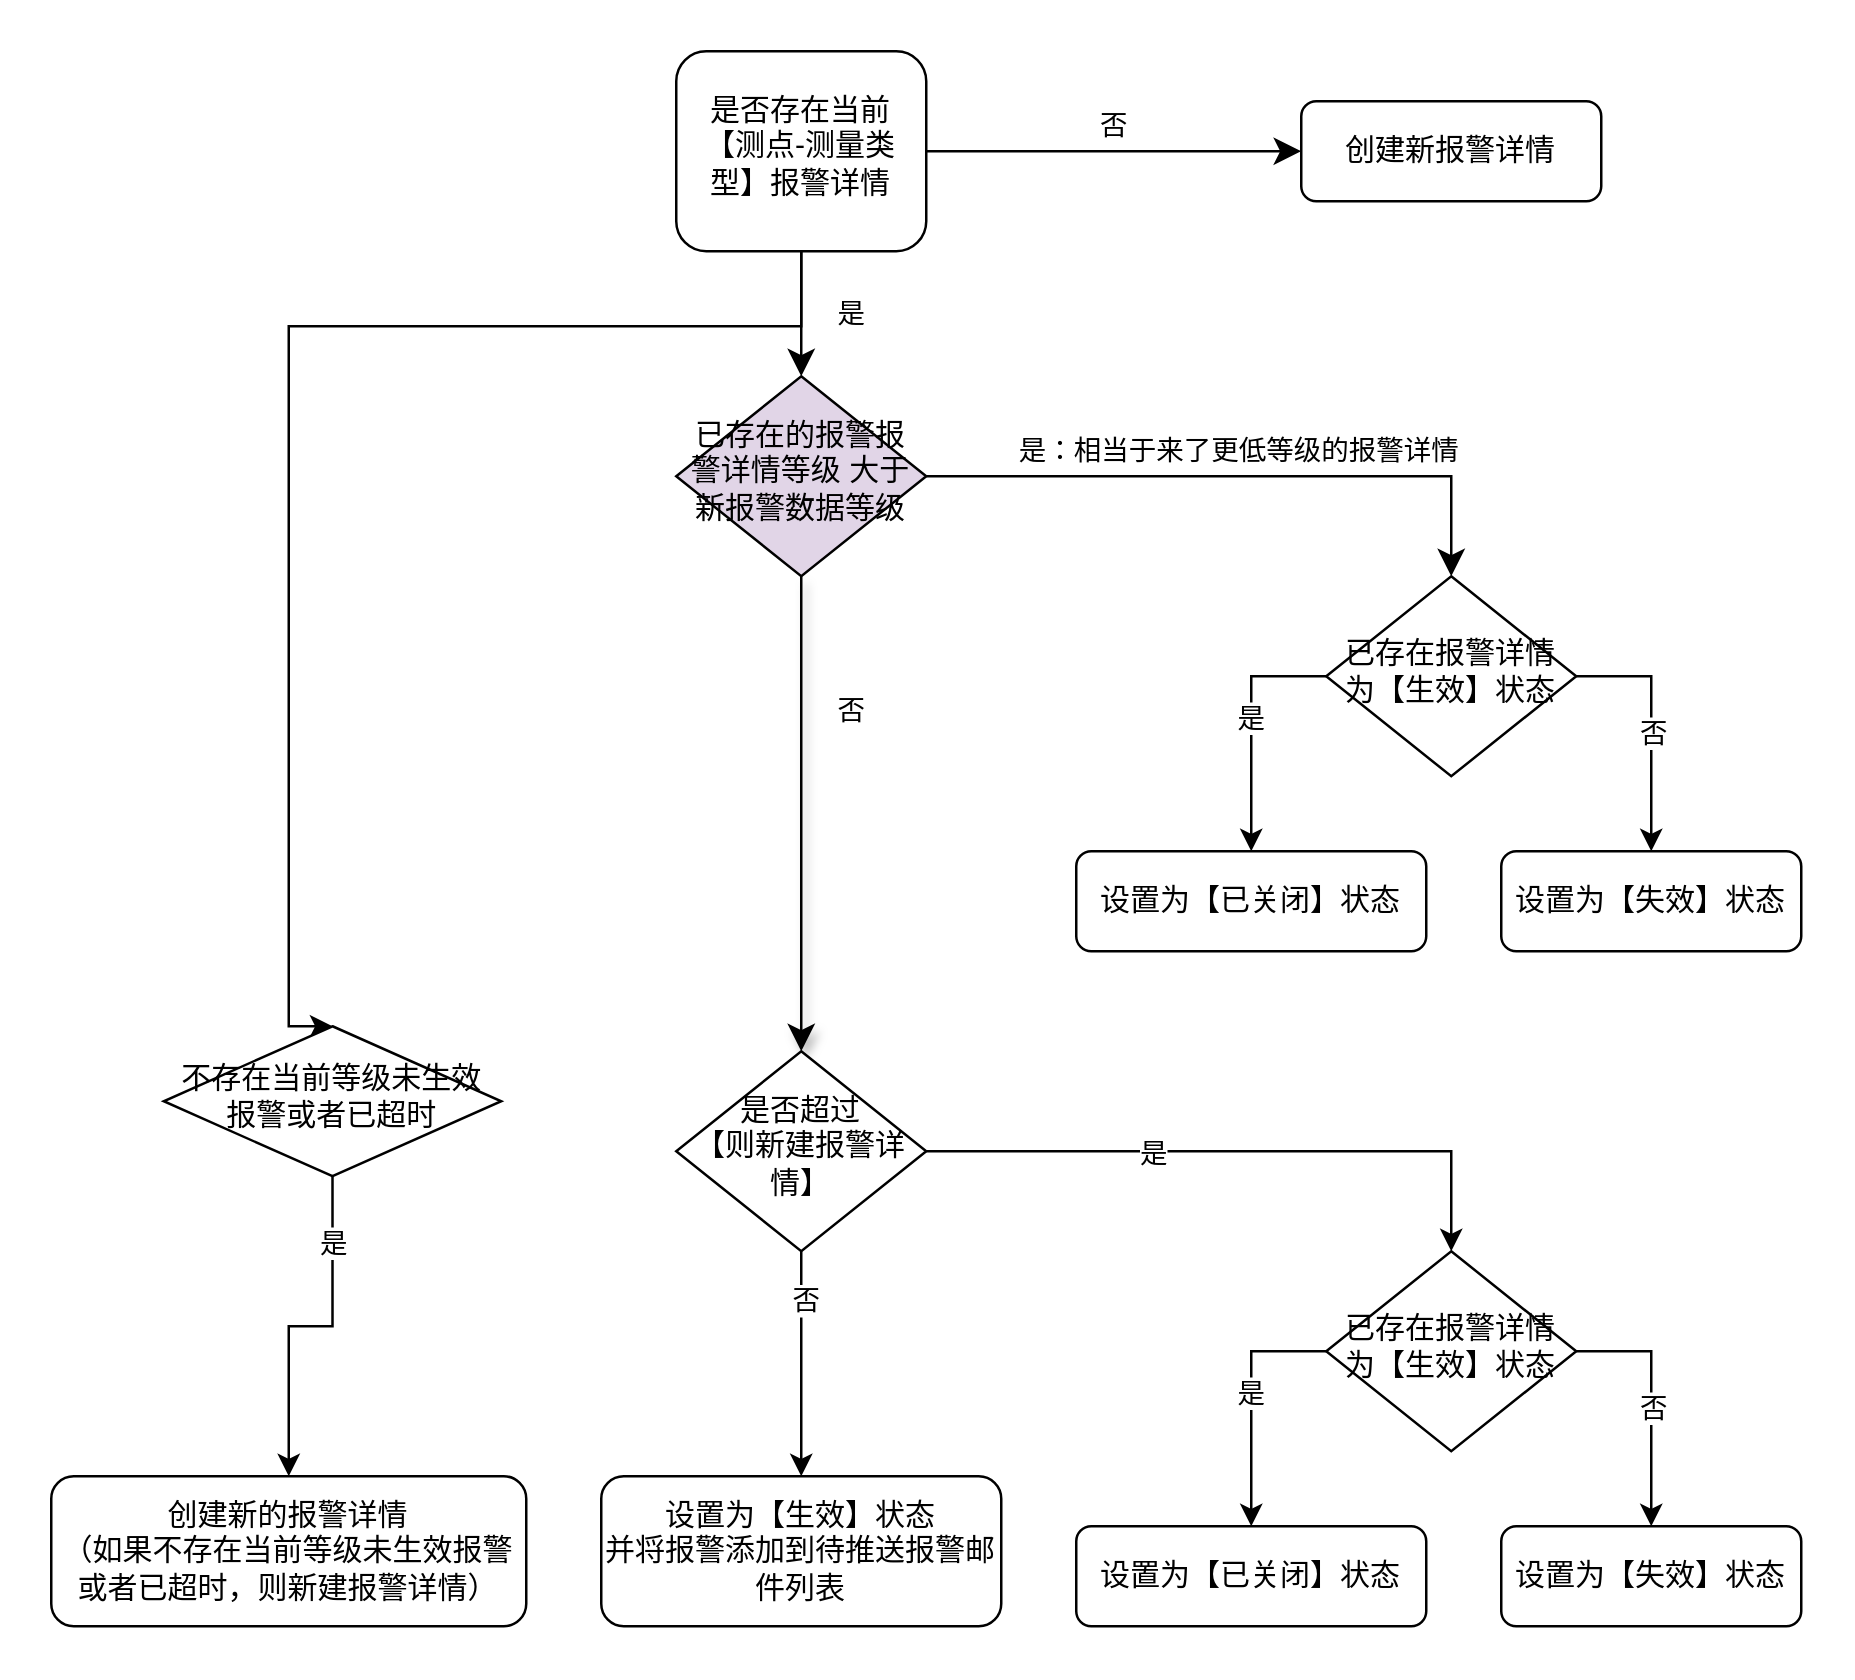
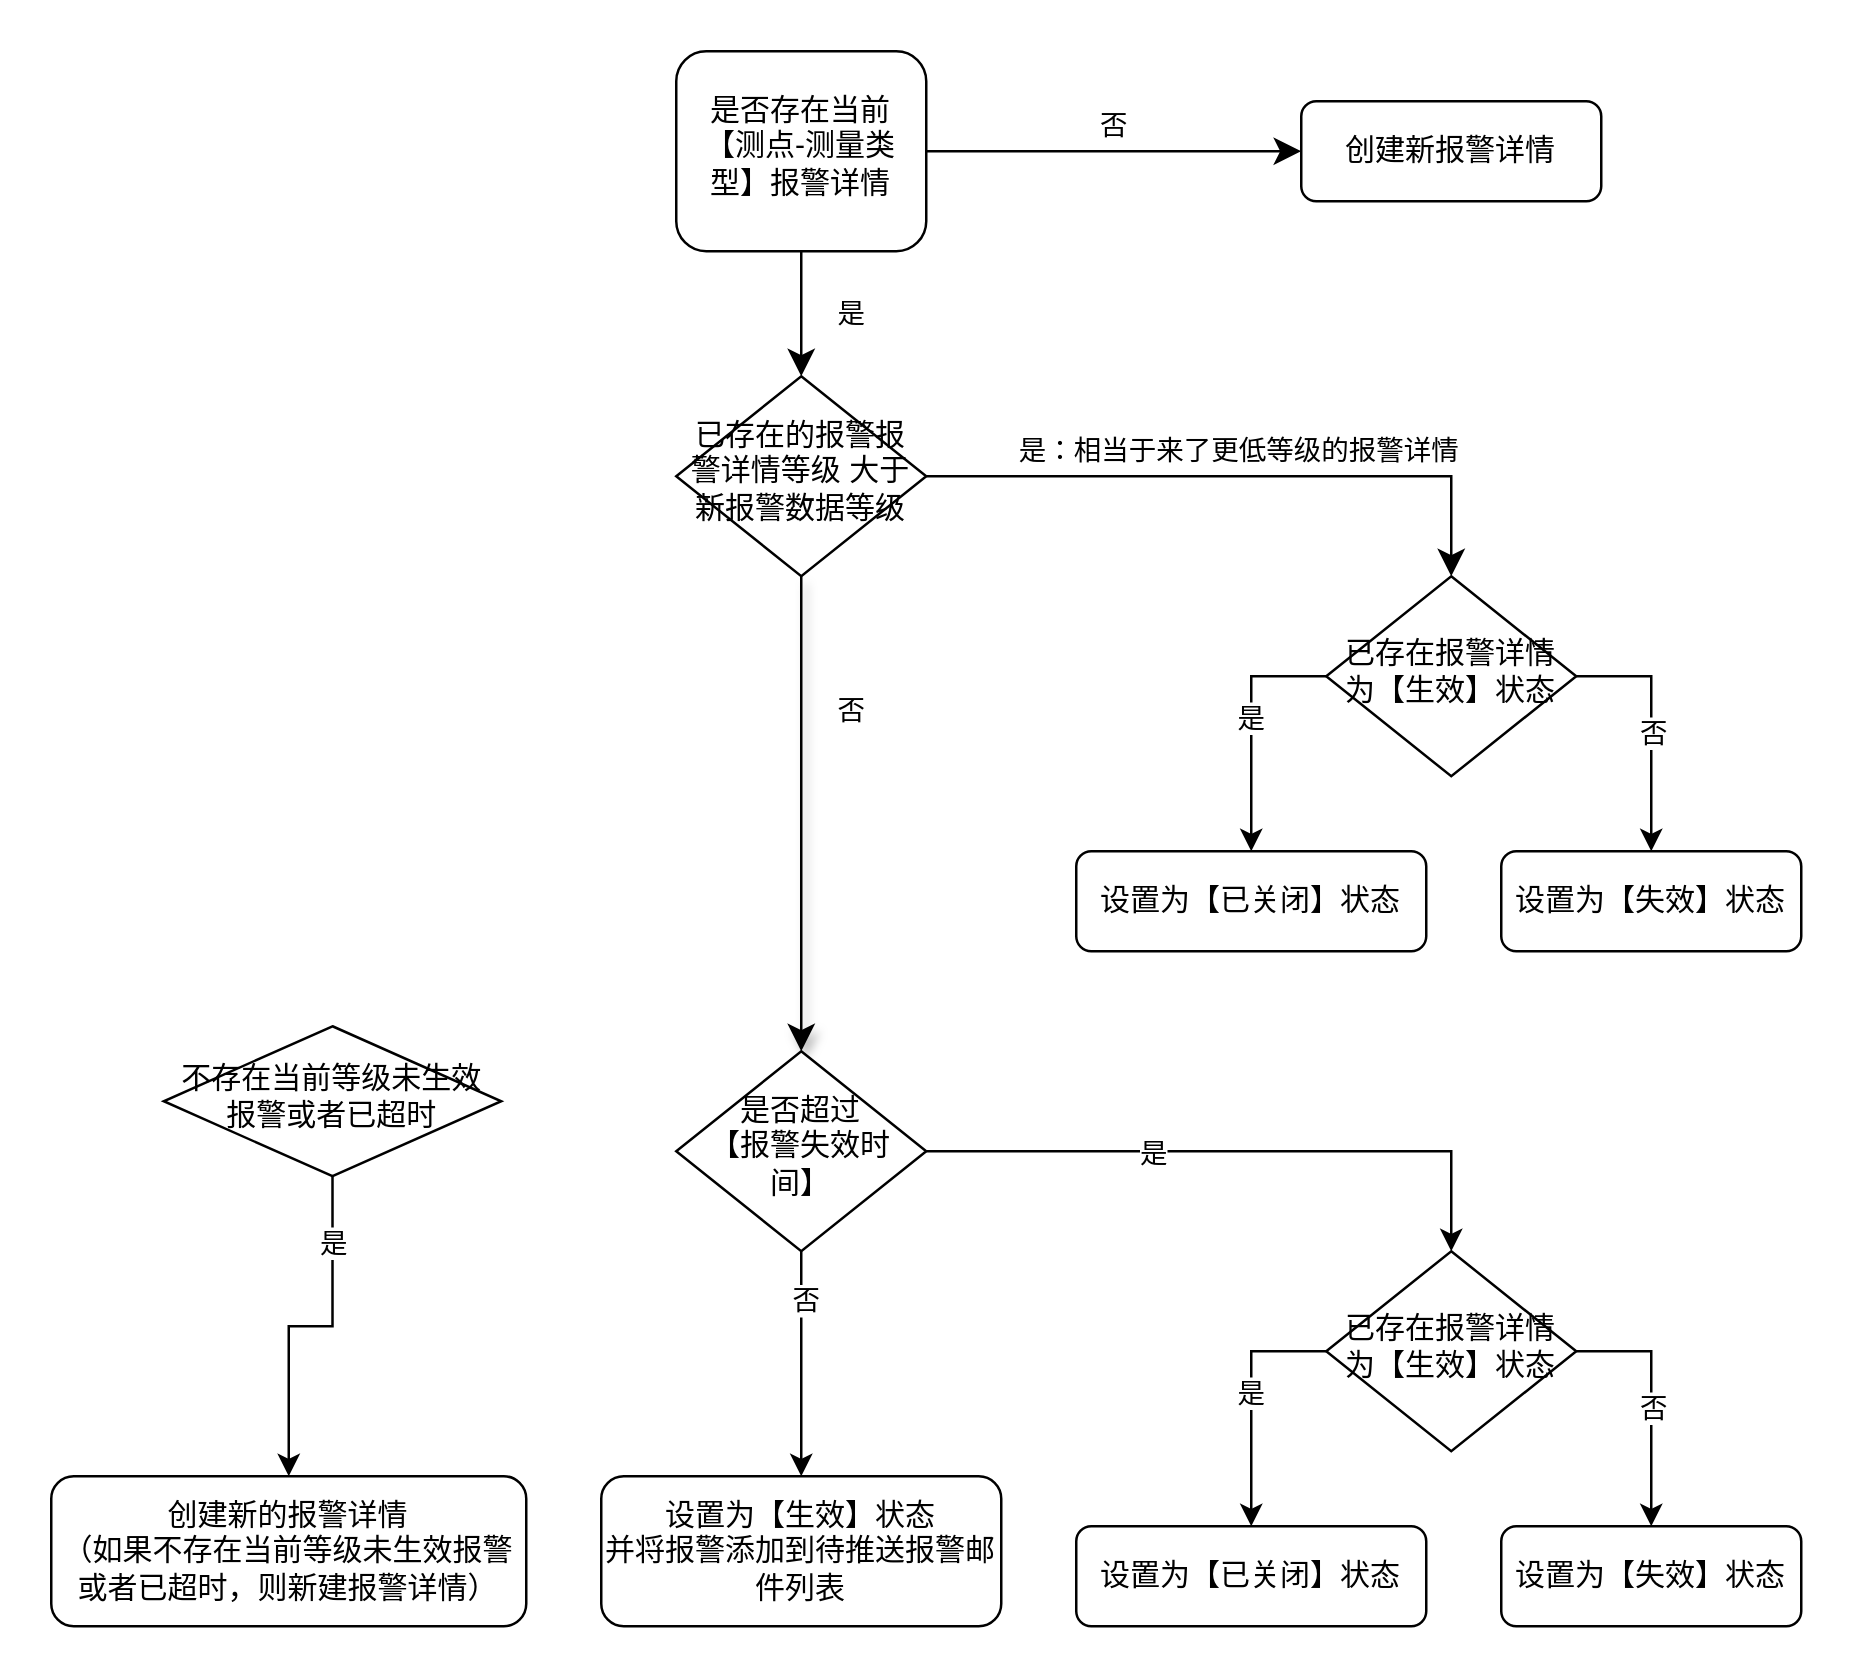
edge "是否存在当前【测点-测量类型】报警详情" -> "不存在当前等级未生效报警或者已超时": removed
node "已存在的报警报警详情等级 大于 新报警数据等级": fillcolor #e1d5e7 -> #ffffff
node "是否超过 【则新建报警详情】": label "是否超过 【则新建报警详情】" -> "是否超过 【报警失效时间】"
